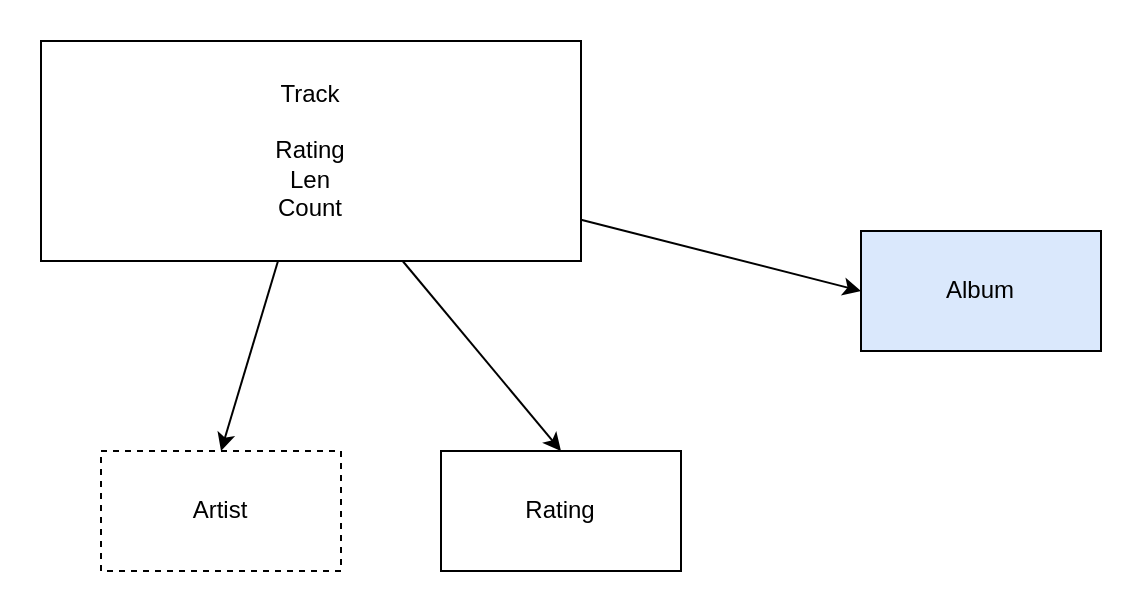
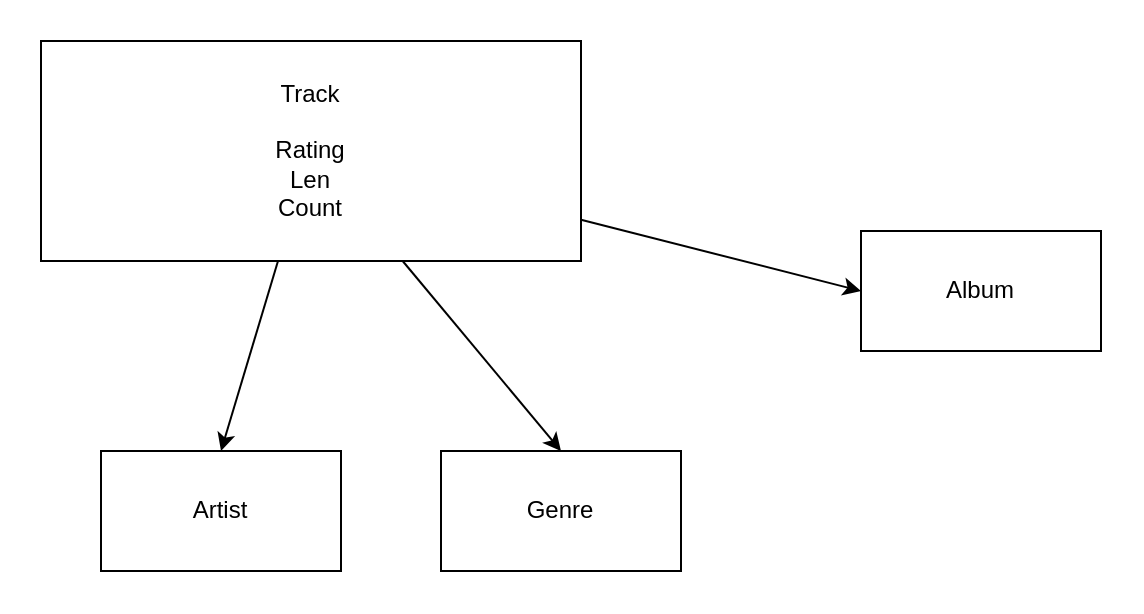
node "Album": fillcolor #dae8fc -> #ffffff
node "Artist": style dashed -> solid
node "Rating": label "Rating" -> "Genre"
